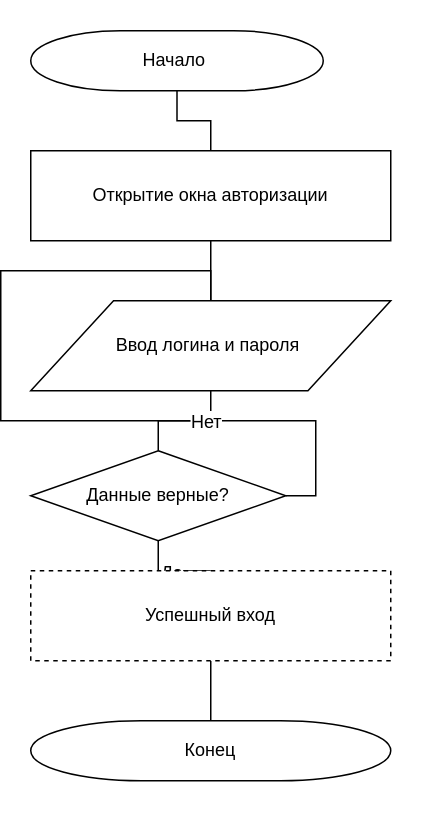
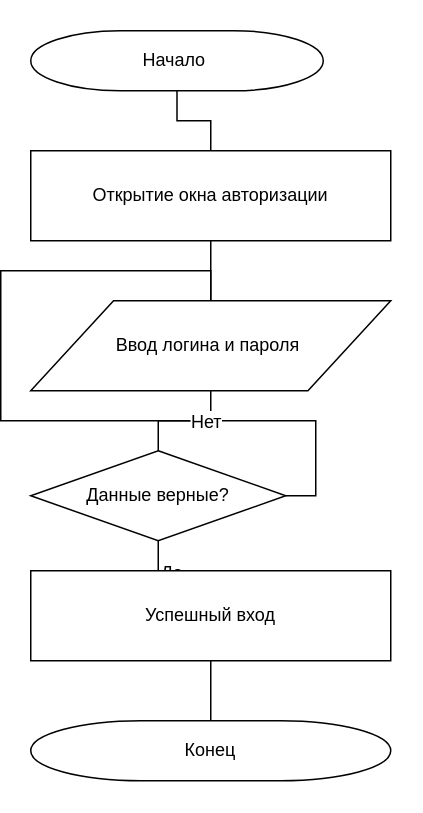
node "Успешный вход": style dashed -> solid
